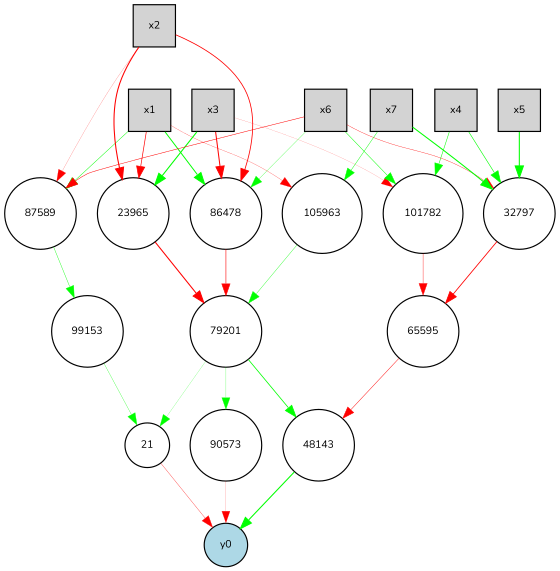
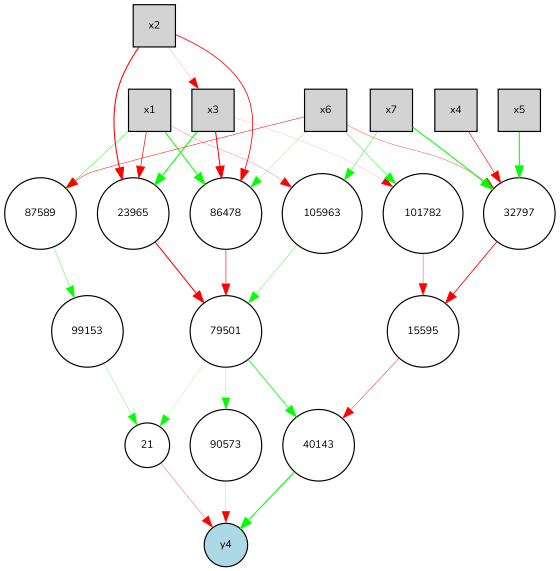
edge "x2" -> "87589": now "x2" -> "x3"
edge "x4" -> "101782": removed
edge "x4" -> "32797": color green -> red
node "79201": label "79201" -> "79501"
node "65595": label "65595" -> "15595"
node "48143": label "48143" -> "40143"
node "y0": label "y0" -> "y4"
